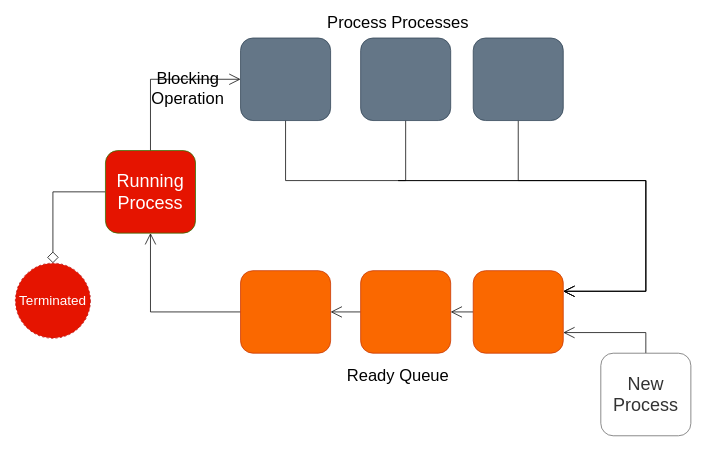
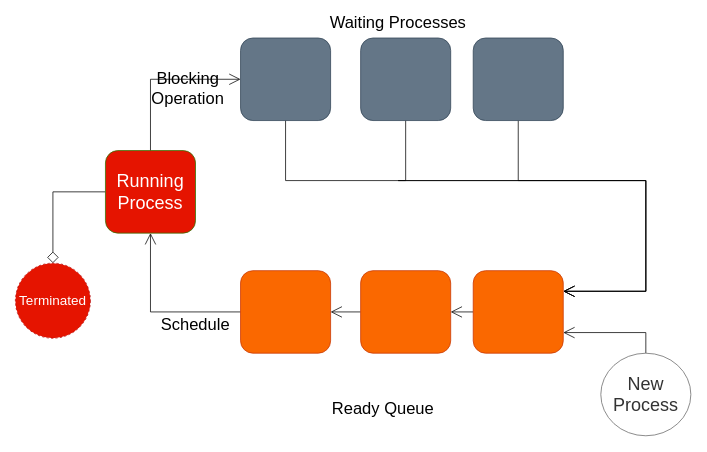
node "Process Processes": label "Process Processes" -> "Waiting Processes"
node "Schedule": added
node "Ready Queue": moved (398, 375) -> (383, 409)
node "New Process": shape rounded rectangle -> ellipse
